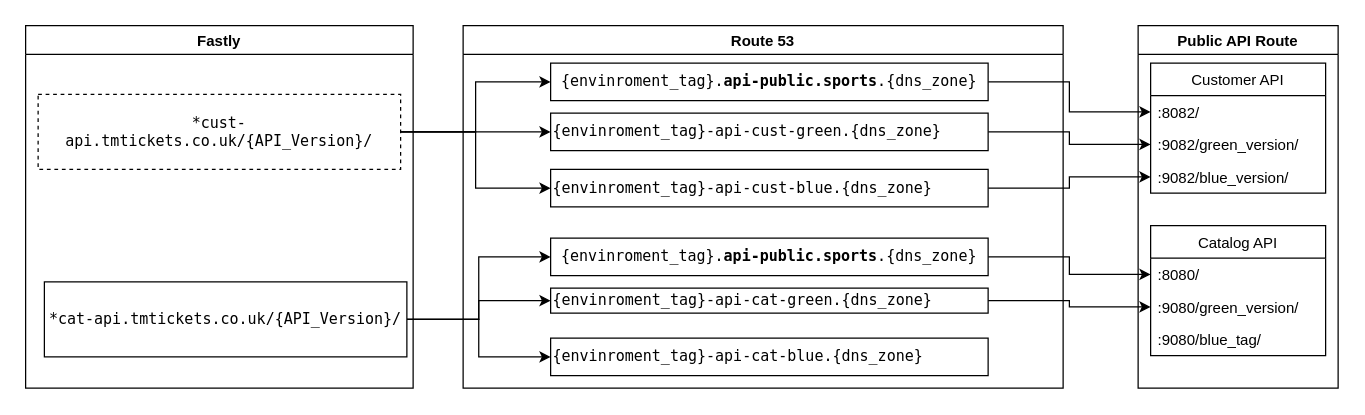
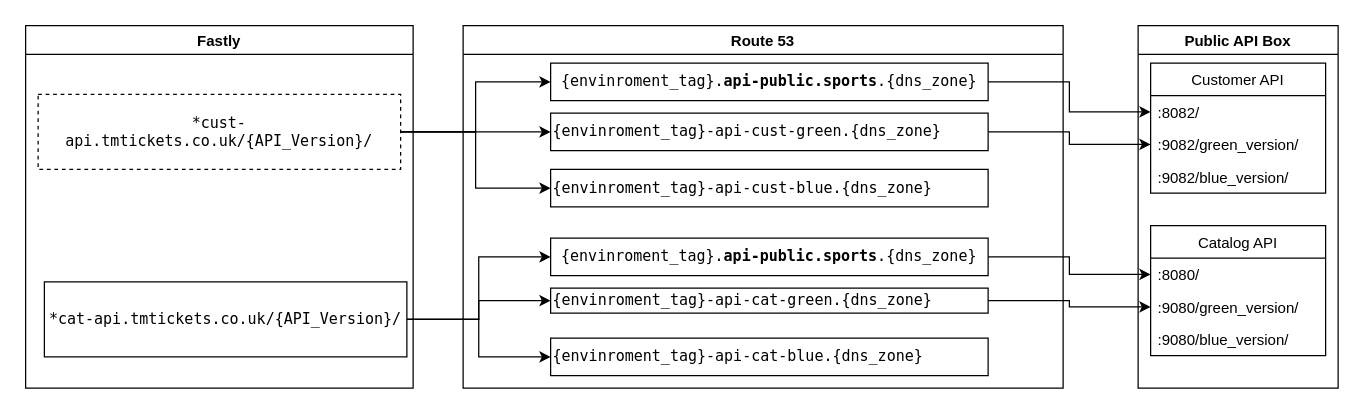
node "Public API Route": label "Public API Route" -> "Public API Box"
edge "{envinroment_tag}-api-cust-blue.{dns_zone}" -> ":9082/blue_version/": removed
node ":9080/blue_tag/": label ":9080/blue_tag/" -> ":9080/blue_version/"
